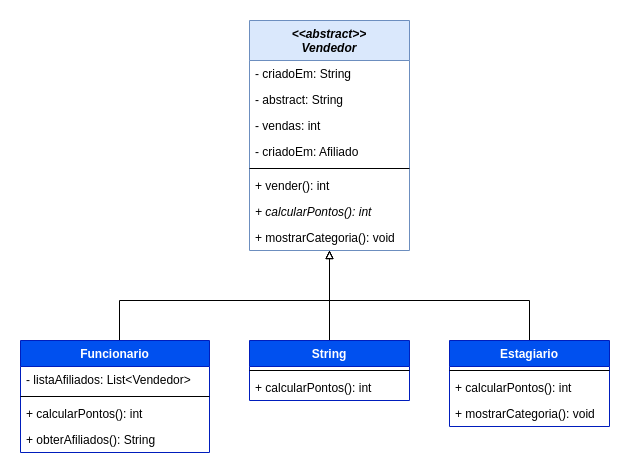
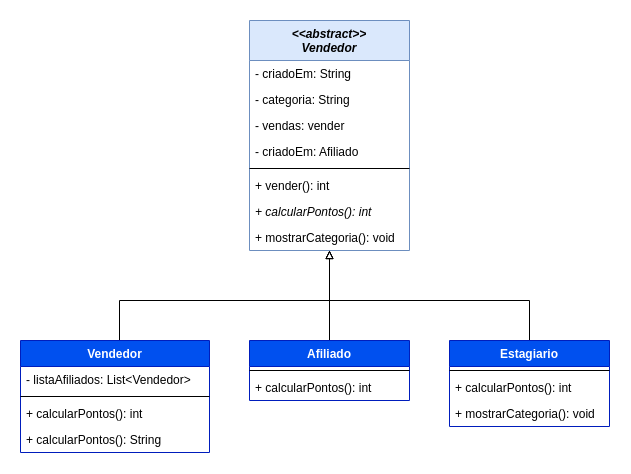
node "- abstract: String": label "- abstract: String" -> "- categoria: String"
node "- vendas: int": label "- vendas: int" -> "- vendas: vender"
node "Funcionario": label "Funcionario" -> "Vendedor"
node "String": label "String" -> "Afiliado"
node "+ obterAfiliados(): String": label "+ obterAfiliados(): String" -> "+ calcularPontos(): String"
